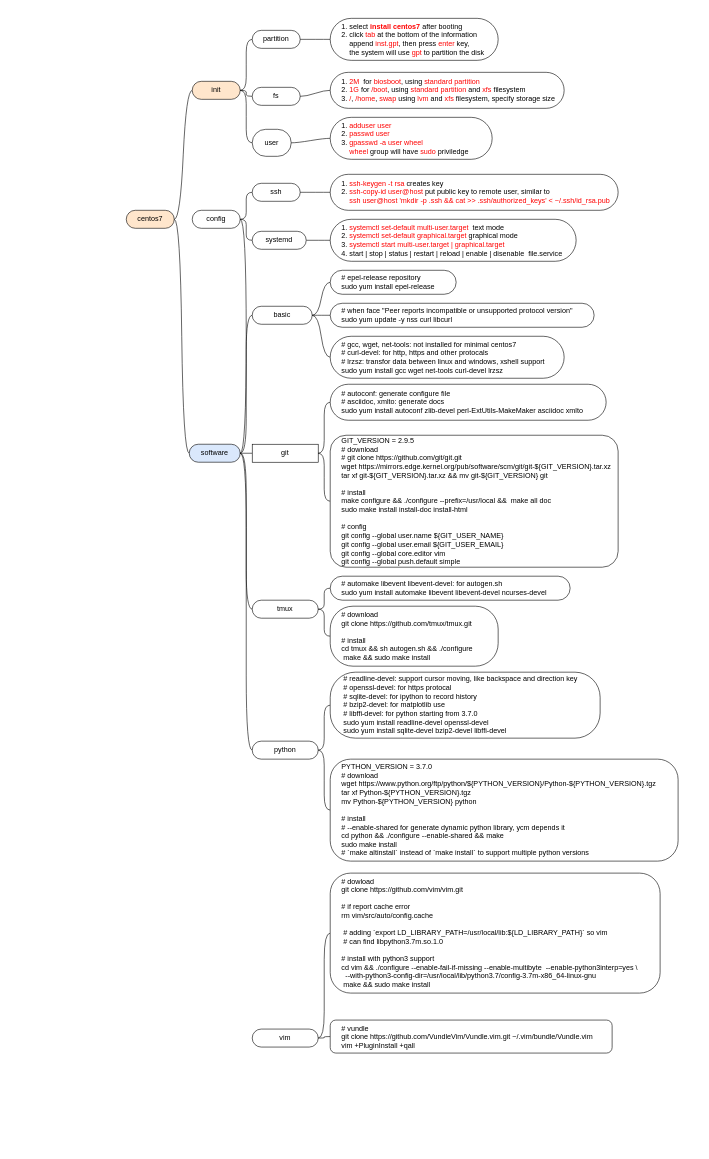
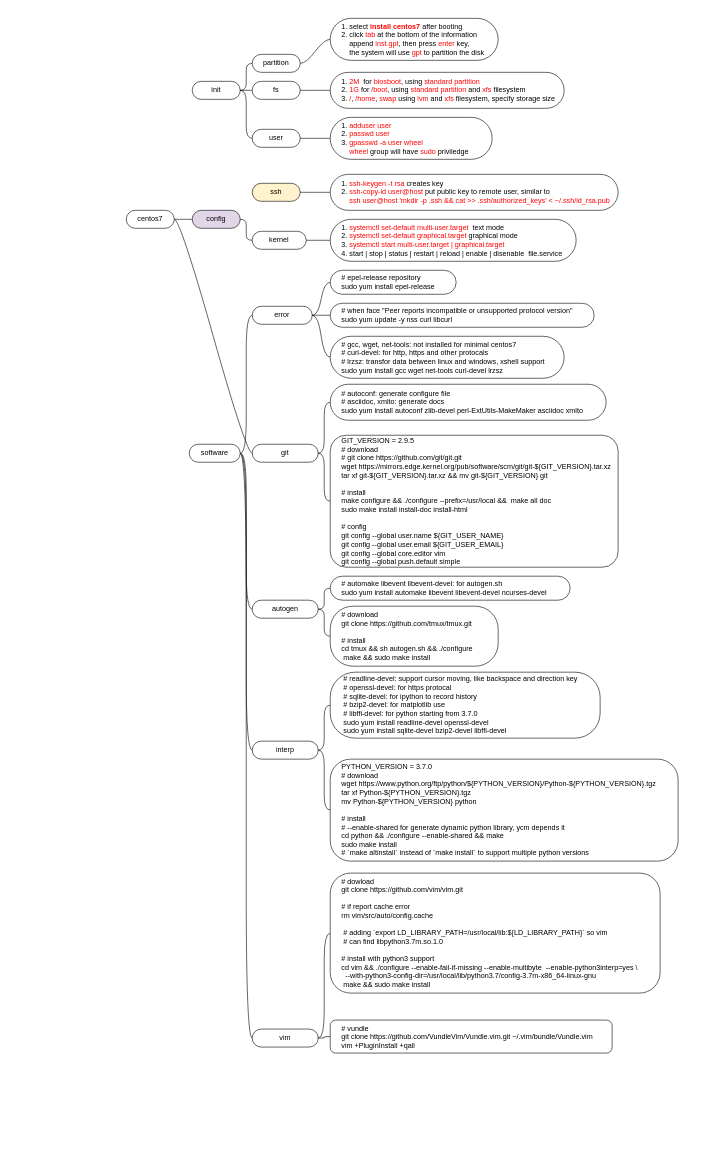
node "partition": moved (276, 39) -> (276, 63)
node "init": fillcolor #ffe6cc -> #ffffff
node "fs": moved (276, 96) -> (276, 90)
node "user": size 39x27 -> 48x18
edge "init" -- "centos7": now "git" -- "centos7"
node "ssh": fillcolor #ffffff -> #fff2cc
edge "ssh" -- "config": removed
node "centos7": fillcolor #ffe6cc -> #ffffff
edge "centos7" -- "config": added
node "config": fillcolor #ffffff -> #e1d5e7
node "systemd": label "systemd" -> "kernel"
edge "config" -- "software": now "vim" -- "software"
node "basic": label "basic" -> "error"
edge "centos7" -- "software": removed
node "software": fillcolor #dae8fc -> #ffffff
edge "software" -- "git": removed
node "git": shape rectangle -> rounded rectangle
node "tmux": label "tmux" -> "autogen"
node "python": label "python" -> "interp"
